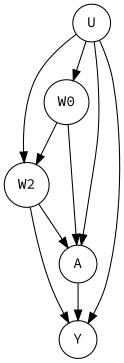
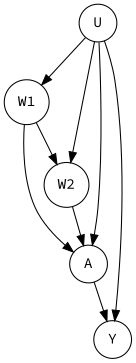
node "W0": label "W0" -> "W1"
edge "W2" -> "Y": removed
